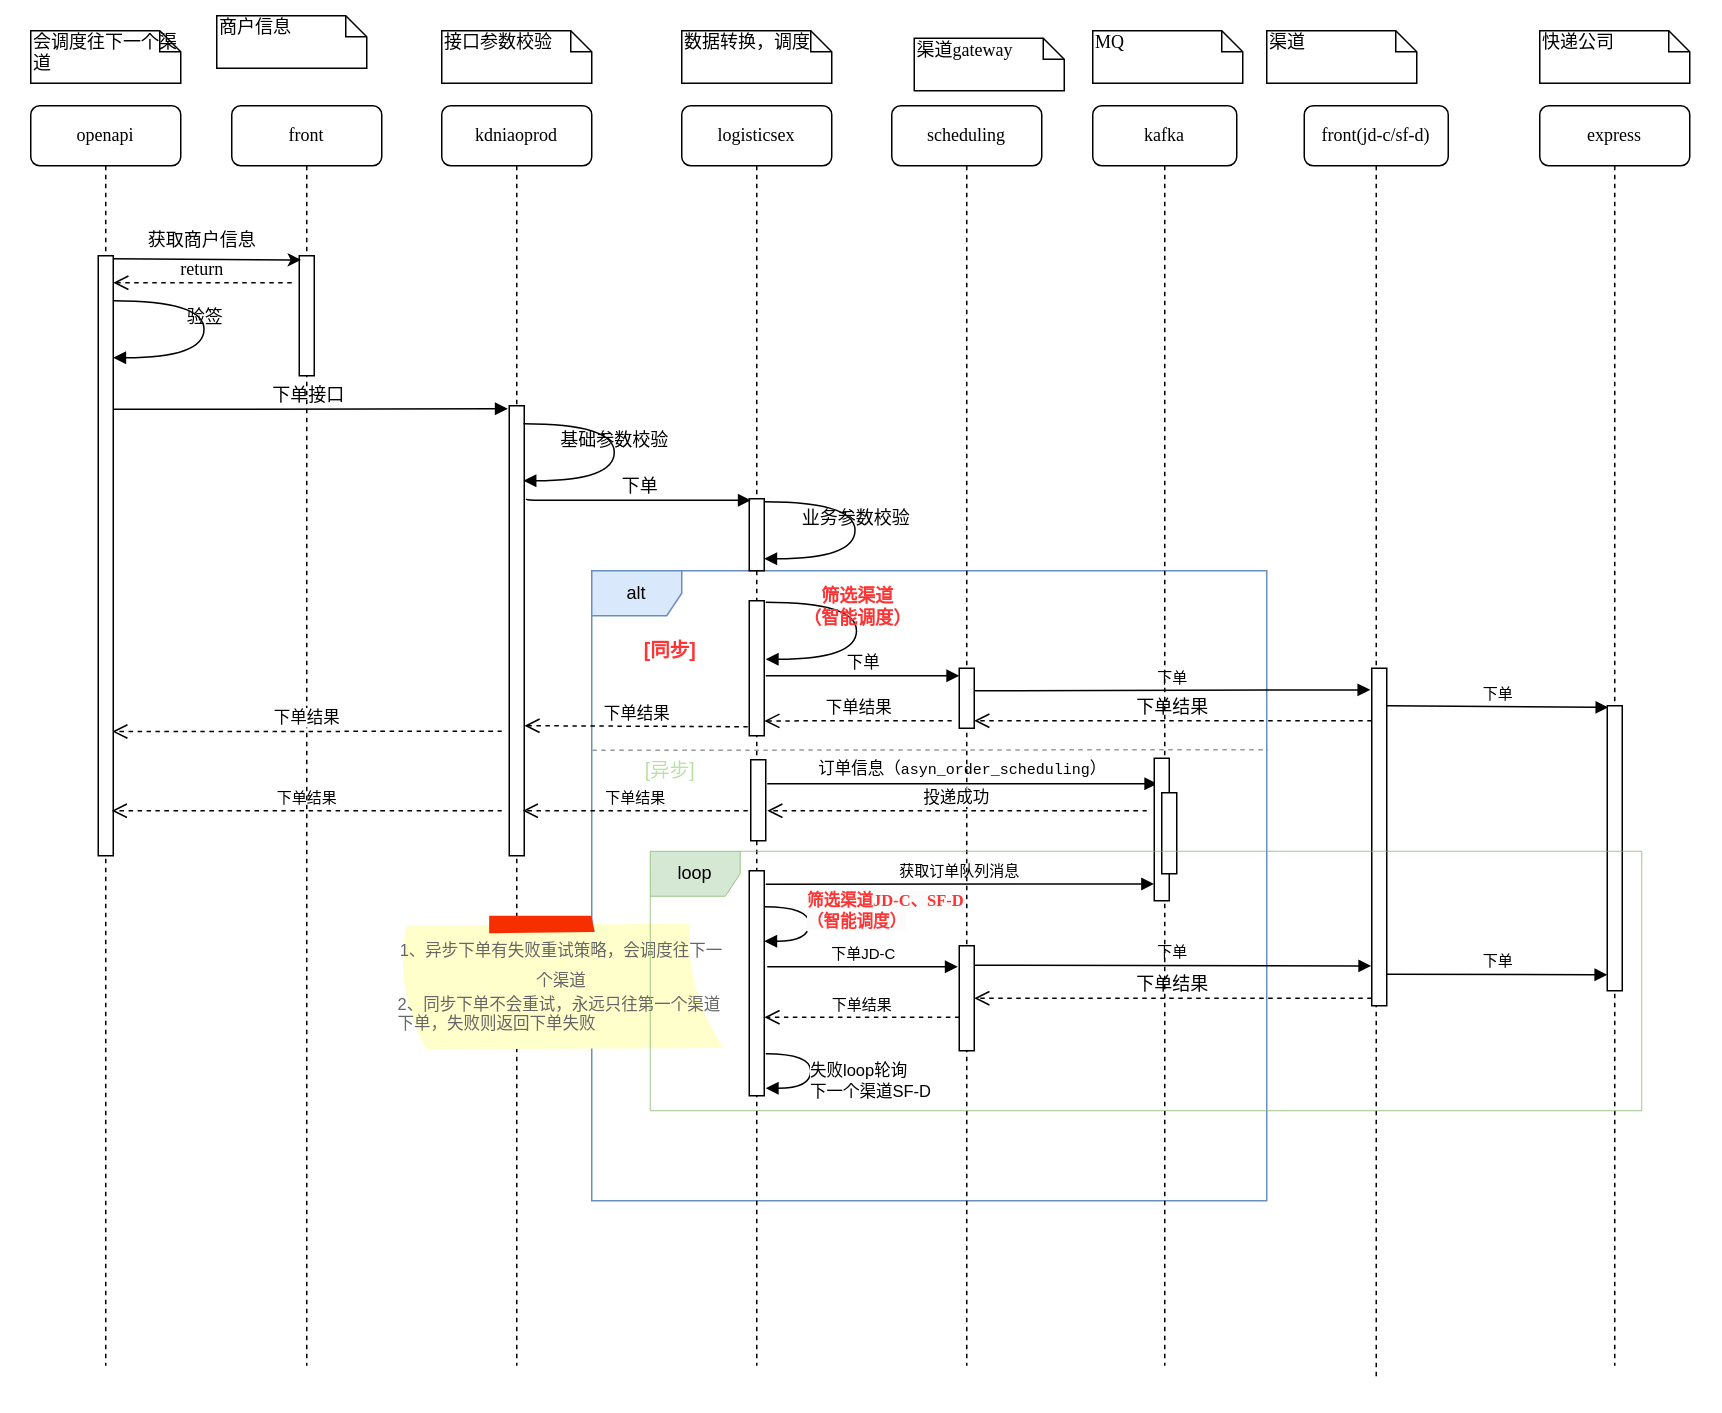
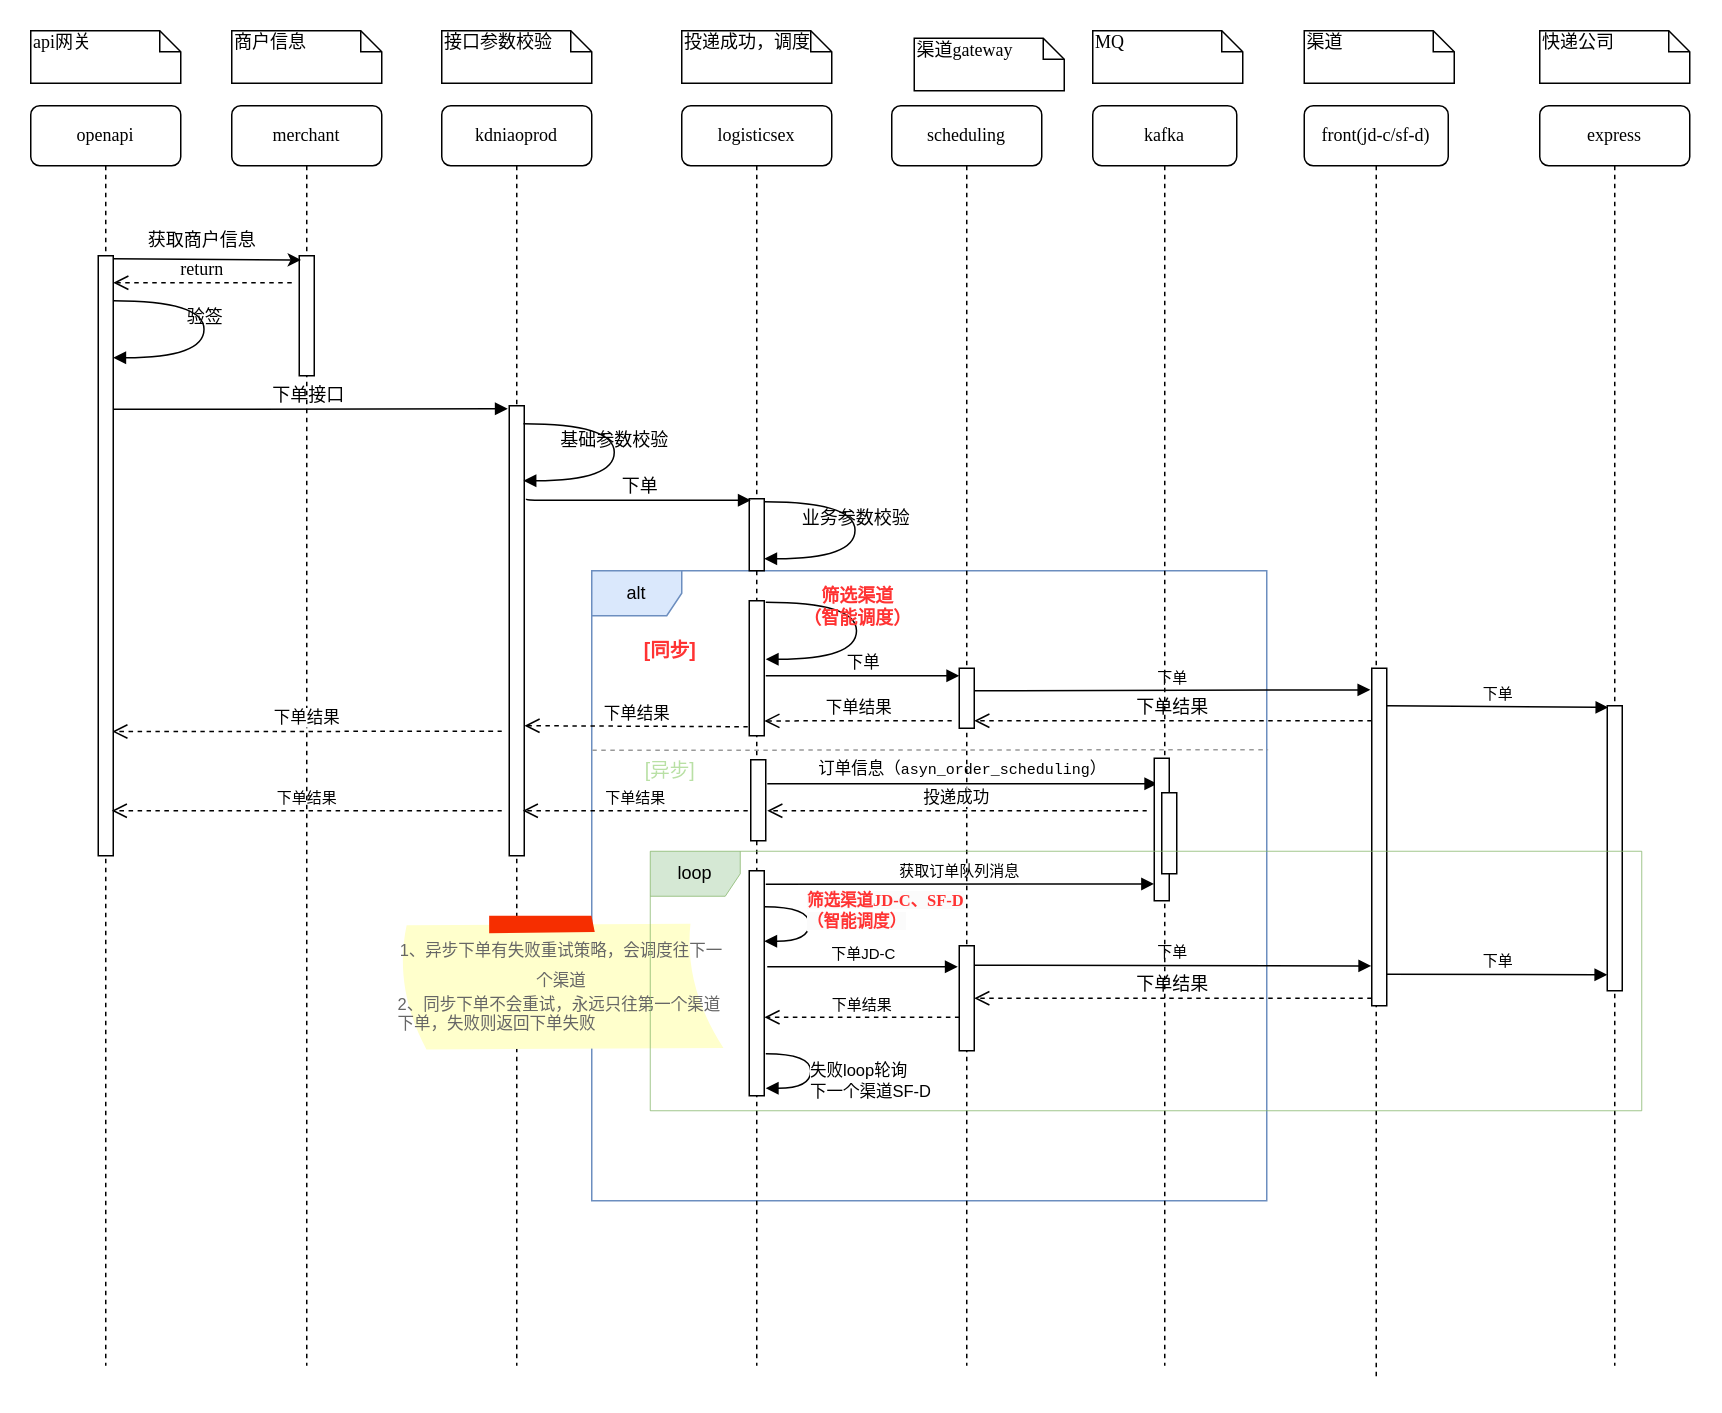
node "商户信息": moved (292, 42) -> (307, 57)
node "数据转换，调度": label "数据转换，调度" -> "投递成功，调度"
node "会调度往下一个渠道": label "会调度往下一个渠道" -> "api网关"
node "渠道": moved (1342, 57) -> (1379, 57)
node "front": label "front" -> "merchant"
